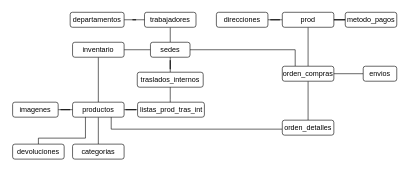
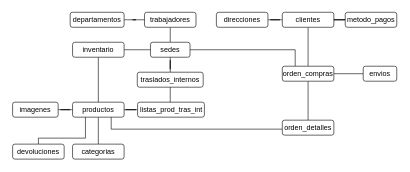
node "prod": label "prod" -> "clientes"
